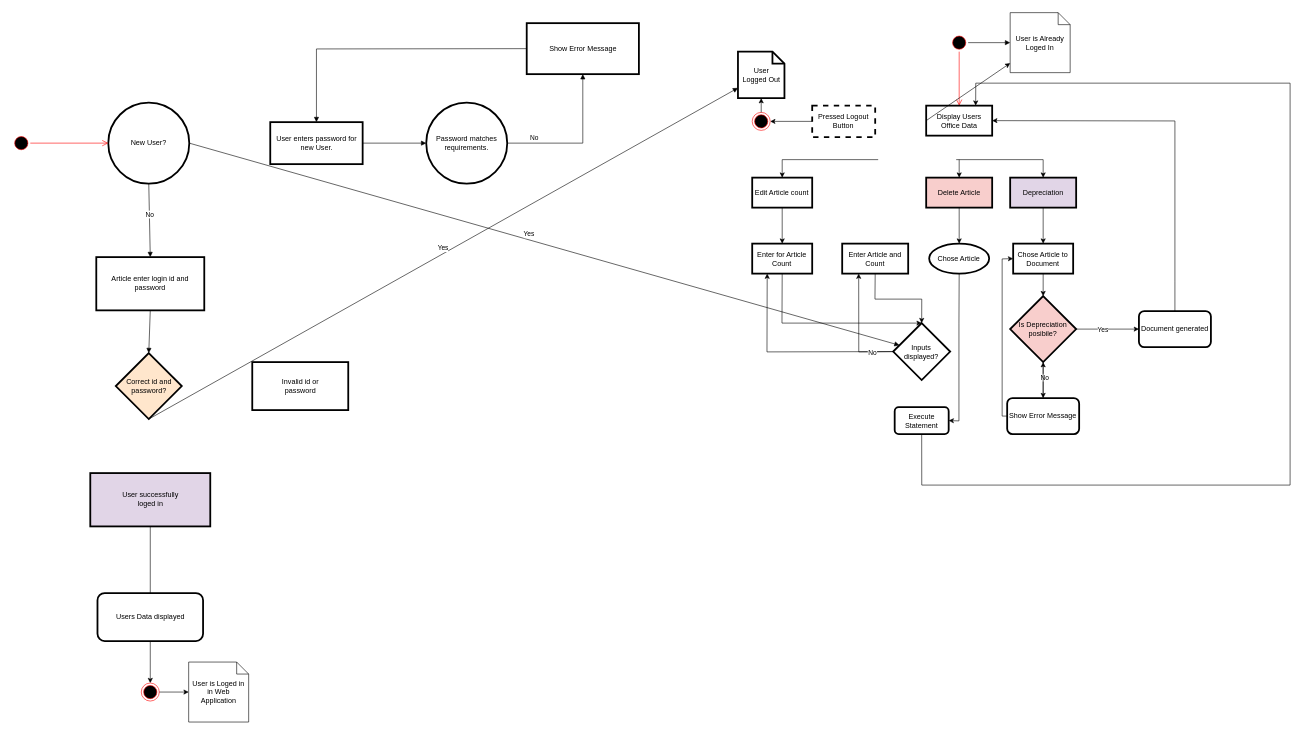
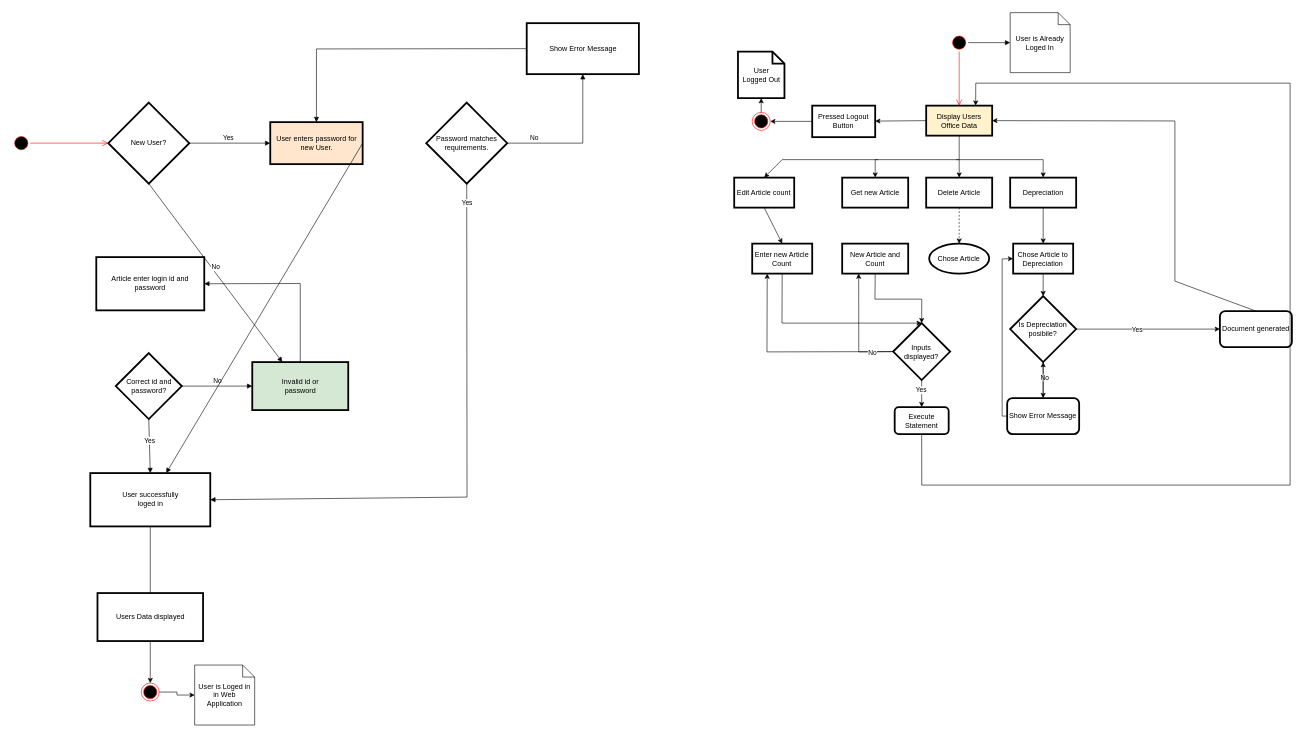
edge "Display Users Office Data" -> "User is Already Loged In": now "Display Users Office Data" -> "Pressed Logout Button"
node "Pressed Logout Button": style dashed -> solid
node "Display Users Office Data": fillcolor #ffffff -> #fff2cc
node "New User?": shape ellipse -> diamond
node "User enters password for new User.": fillcolor #ffffff -> #ffe6cc
edge "User enters password for new User." -> "Password matches requirements.": now "User enters password for new User." -> "User successfully loged in"
node "Password matches requirements.": shape ellipse -> diamond
edge "Display Users Office Data" -> "Get new Article": added
node "Edit Article count": moved (782, 193) -> (764, 193)
node "Get new Article": added
node "Delete Article": fillcolor #f8cecc -> #ffffff
node "Depreciation": fillcolor #e1d5e7 -> #ffffff
edge "New User?" -> "Article enter login id and password": now "New User?" -> "Invalid id or password"
edge "Delete Article" -> "Chose Article": style solid -> dashed
edge "New User?" -> "Inputs displayed?": now "New User?" -> "User enters password for new User."
edge "Correct id and password?" -> "User Logged Out": now "Correct id and password?" -> "User successfully loged in"
node "Enter for Article Count": label "Enter for Article Count" -> "Enter new Article Count"
node "Enter Article and Count": label "Enter Article and Count" -> "New Article and Count"
node "Chose Article to Document": label "Chose Article to Document" -> "Chose Article to Depreciation"
edge "Invalid id or password" -> "Article enter login id and password": added
node "Is Depreciation posibile?": fillcolor #f8cecc -> #ffffff
node "Document generated": moved (1175, 329) -> (1256, 329)
edge "Article enter login id and password" -> "Correct id and password?": removed
node "Correct id and password?": fillcolor #ffe6cc -> #ffffff
edge "Correct id and password?" -> "Invalid id or password": added, label "No"
node "Invalid id or password": fillcolor #ffffff -> #d5e8d4
edge "Inputs displayed?" -> "Execute Statement": added, label "Yes"
edge "Chose Article" -> "Execute Statement": removed
edge "Password matches requirements." -> "User successfully loged in": added, label "Yes"
node "User successfully loged in": fillcolor #e1d5e7 -> #ffffff
node "Users Data displayed": shape rounded rectangle -> rectangle
node "User is Loged in in Web Application": moved (219, 692) -> (225, 695)
